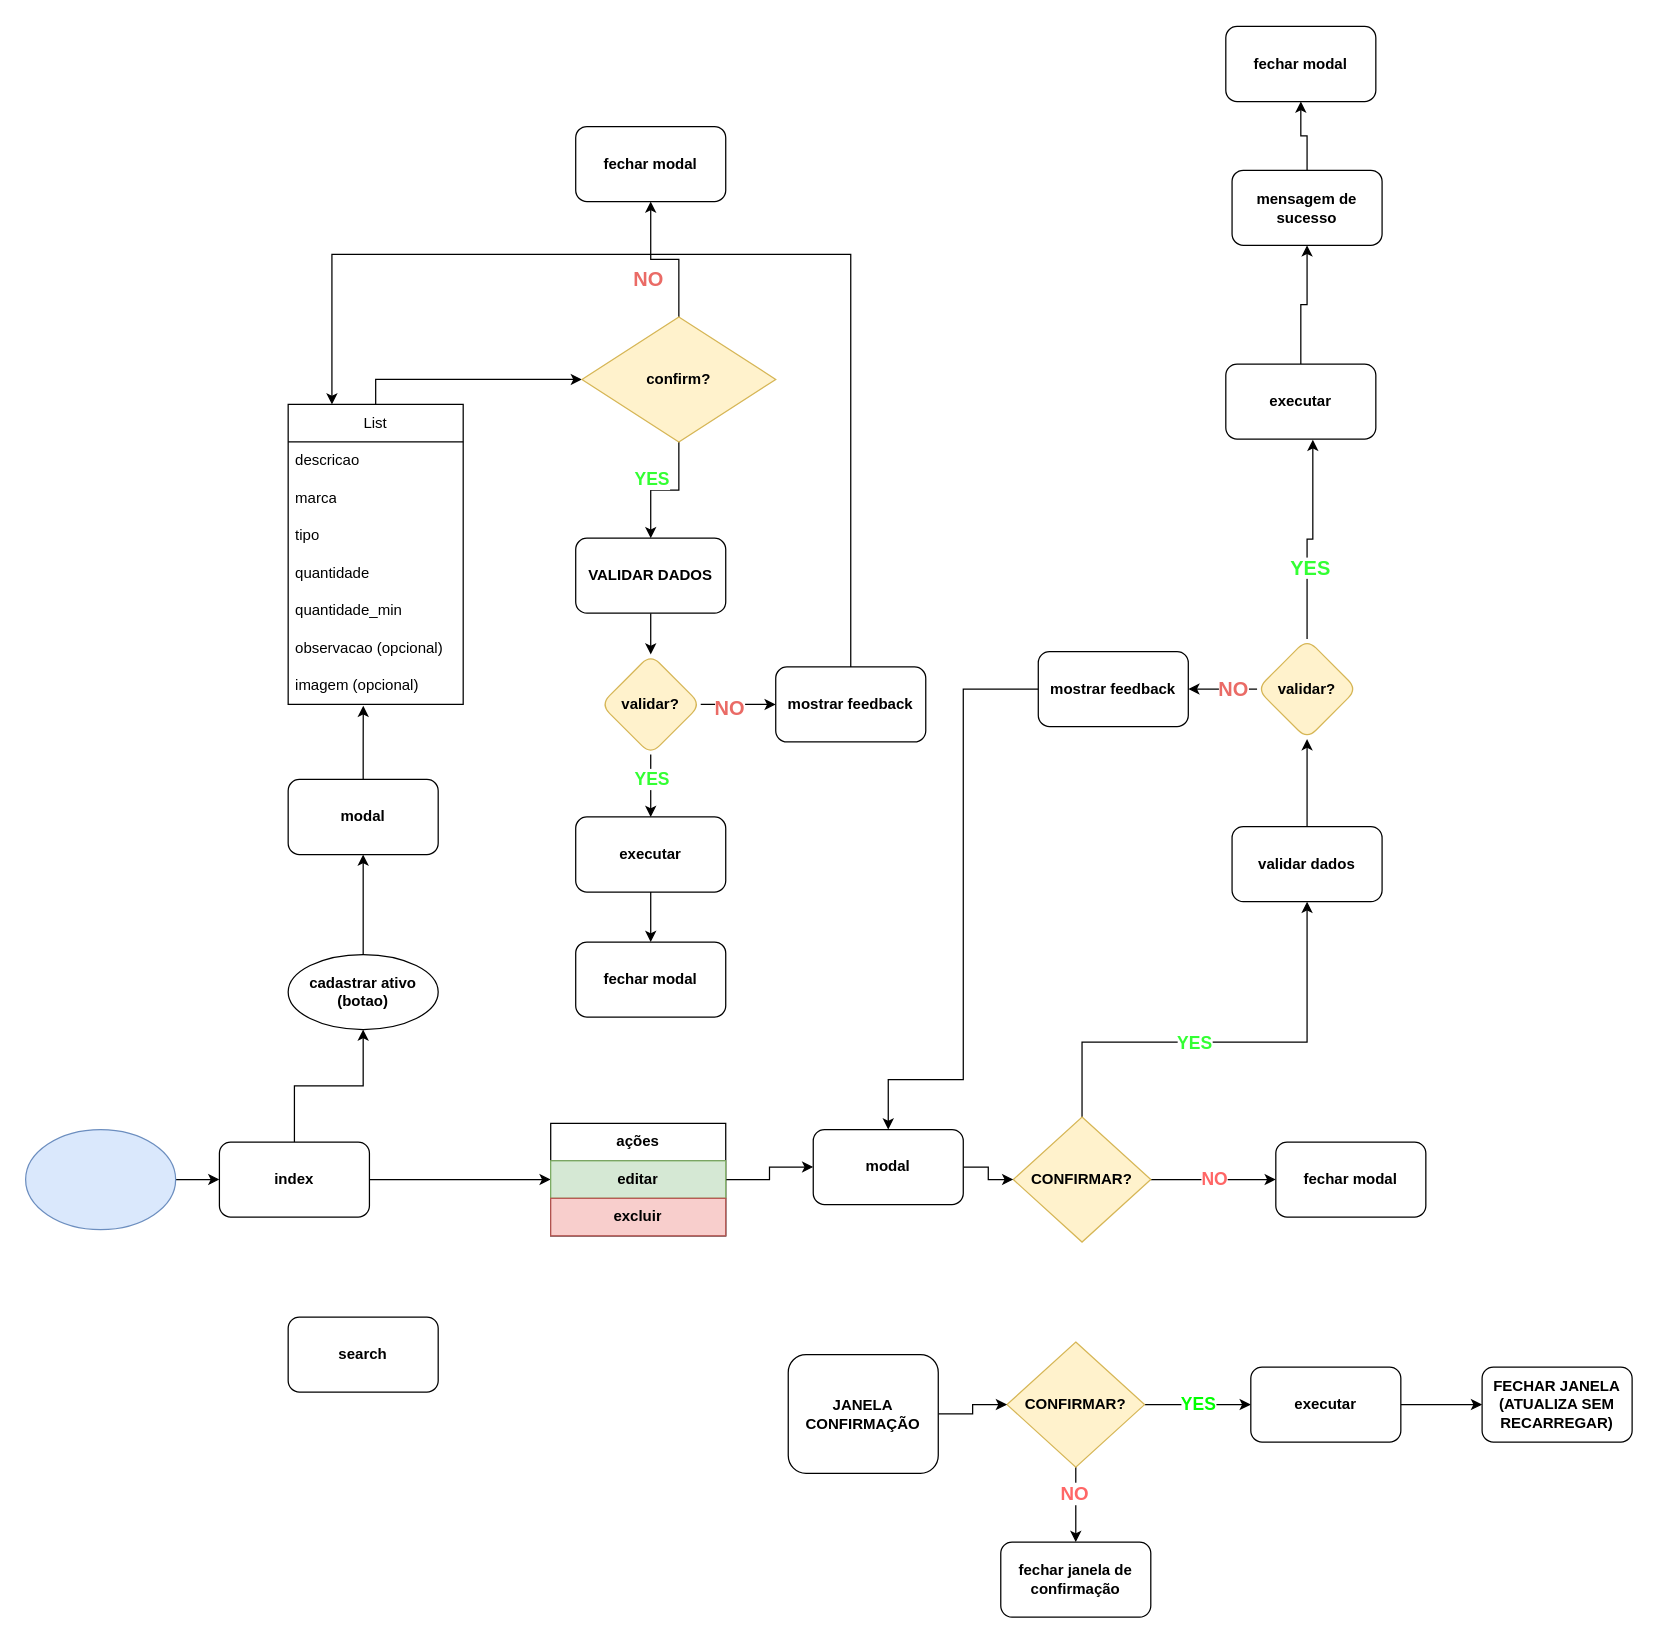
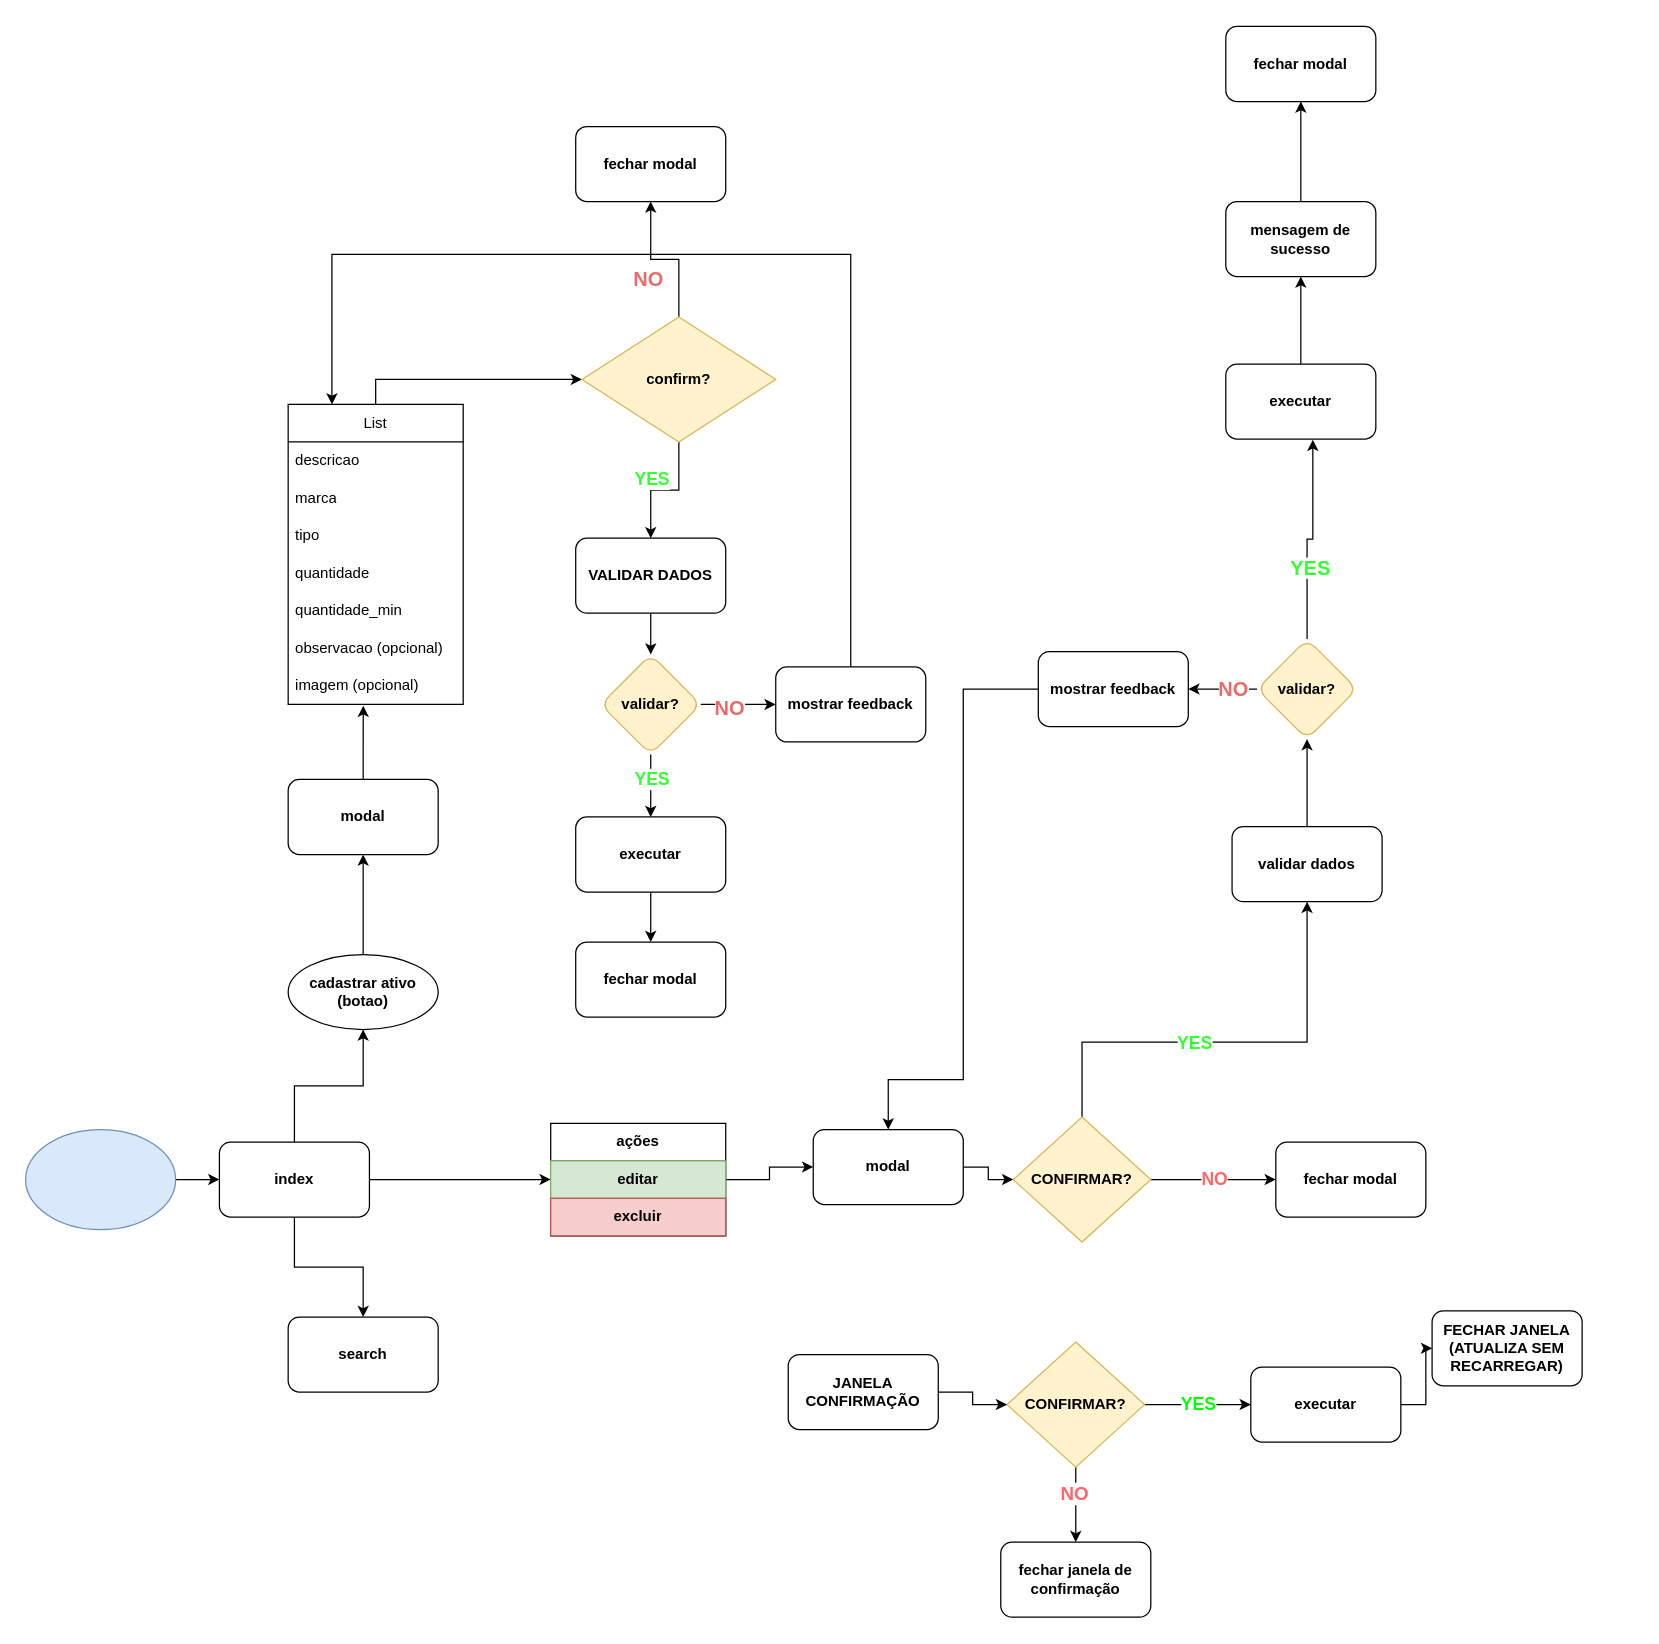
node "mensagem de sucesso": moved (1307, 208) -> (1301, 239)
edge "index" -> "search": added
node "FECHAR JANELA (ATUALIZA SEM RECARREGAR)": moved (1557, 1404) -> (1507, 1348)
node "JANELA CONFIRMAÇÃO": size 150x119 -> 150x75
